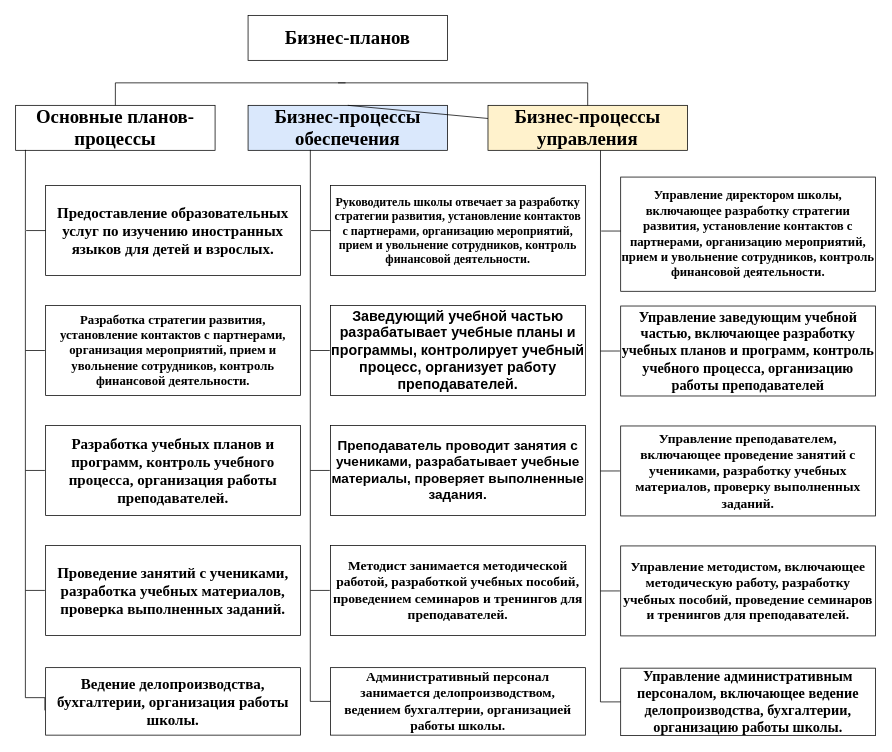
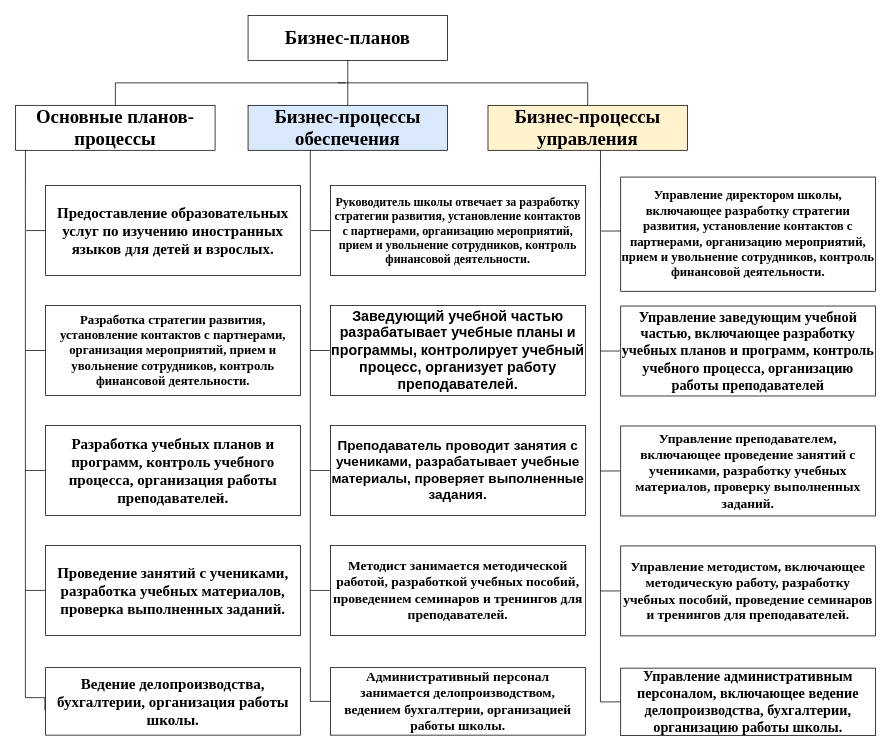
edge "Бизнес-процессы обеспечения" -- "Бизнес-процессы управления": now "Бизнес-процессы обеспечения" -- "Бизнес-планов"
